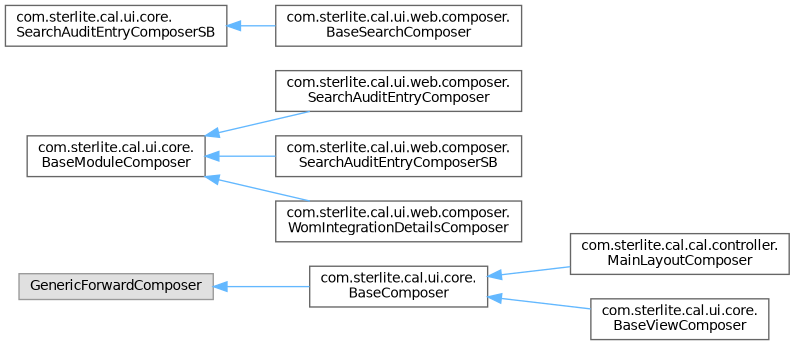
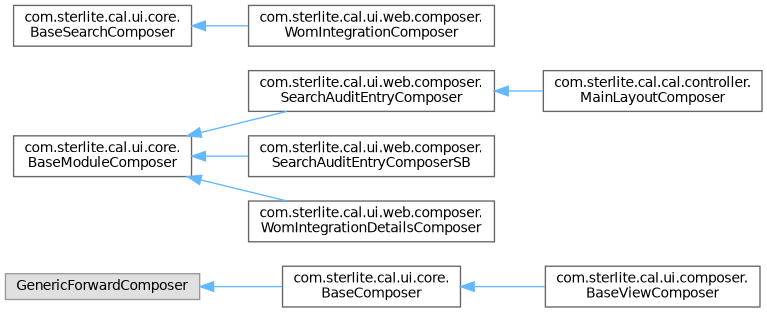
node "com.sterlite.cal.ui.core. SearchAuditEntryComposerSB": label "com.sterlite.cal.ui.core. SearchAuditEntryComposerSB" -> "com.sterlite.cal.ui.core. BaseSearchComposer"
node "com.sterlite.cal.ui.web.composer. BaseSearchComposer": label "com.sterlite.cal.ui.web.composer. BaseSearchComposer" -> "com.sterlite.cal.ui.web.composer. WomIntegrationComposer"
edge "com.sterlite.cal.cal.controller. MainLayoutComposer" -> "com.sterlite.cal.ui.core. BaseComposer": now "com.sterlite.cal.cal.controller. MainLayoutComposer" -> "com.sterlite.cal.ui.web.composer. SearchAuditEntryComposer"
node "com.sterlite.cal.ui.core. BaseViewComposer": label "com.sterlite.cal.ui.core. BaseViewComposer" -> "com.sterlite.cal.ui.composer. BaseViewComposer"
